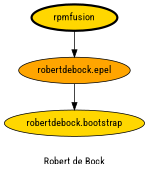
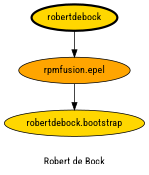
node "rpmfusion": label "rpmfusion" -> "robertdebock"
node "robertdebock.epel": label "robertdebock.epel" -> "rpmfusion.epel"
